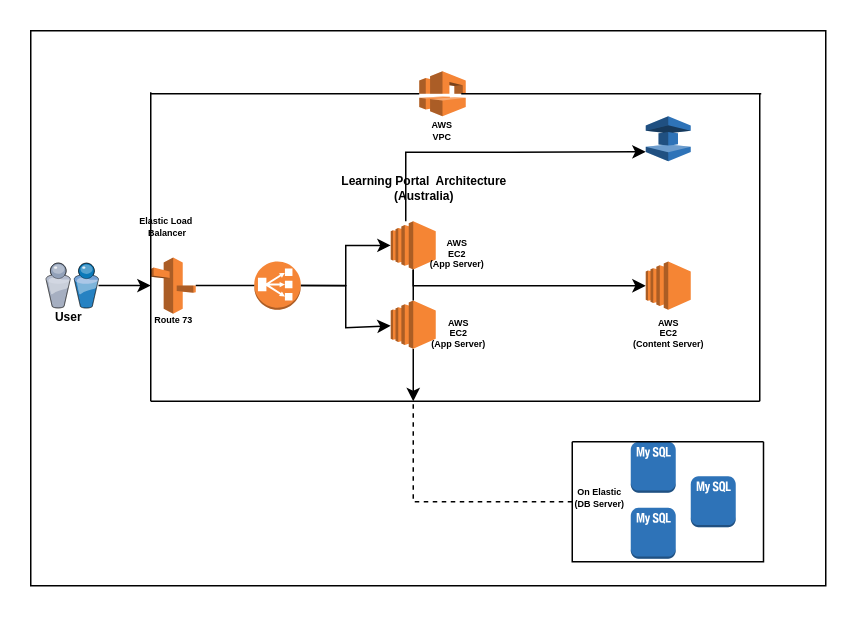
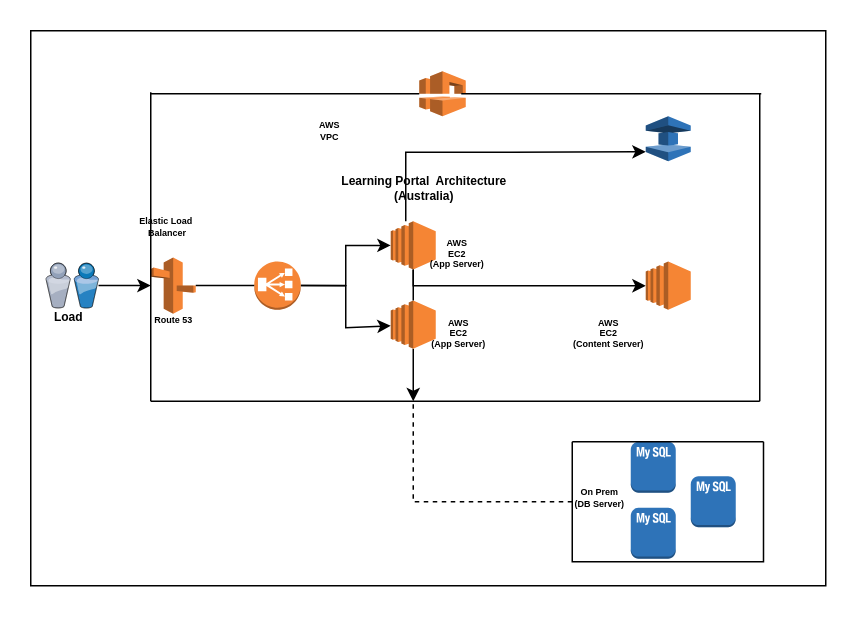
node "AWS VPC": moved (442, 131) -> (329, 131)
node "User": label "User" -> "Load"
node "Route 73": label "Route 73" -> "Route 53"
node "AWS EC2 (Content Server)": moved (668, 334) -> (608, 334)
node "On Elastic (DB Server)": label "On Elastic (DB Server)" -> "On Prem (DB Server)"
